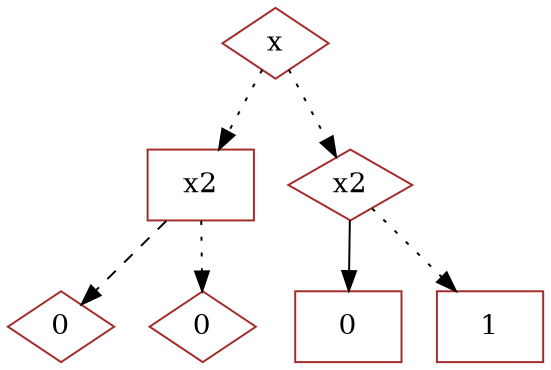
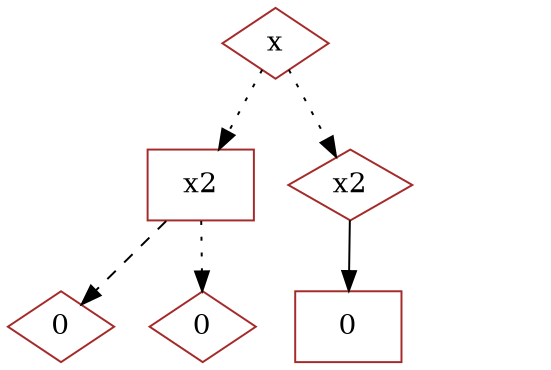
node "1": removed
